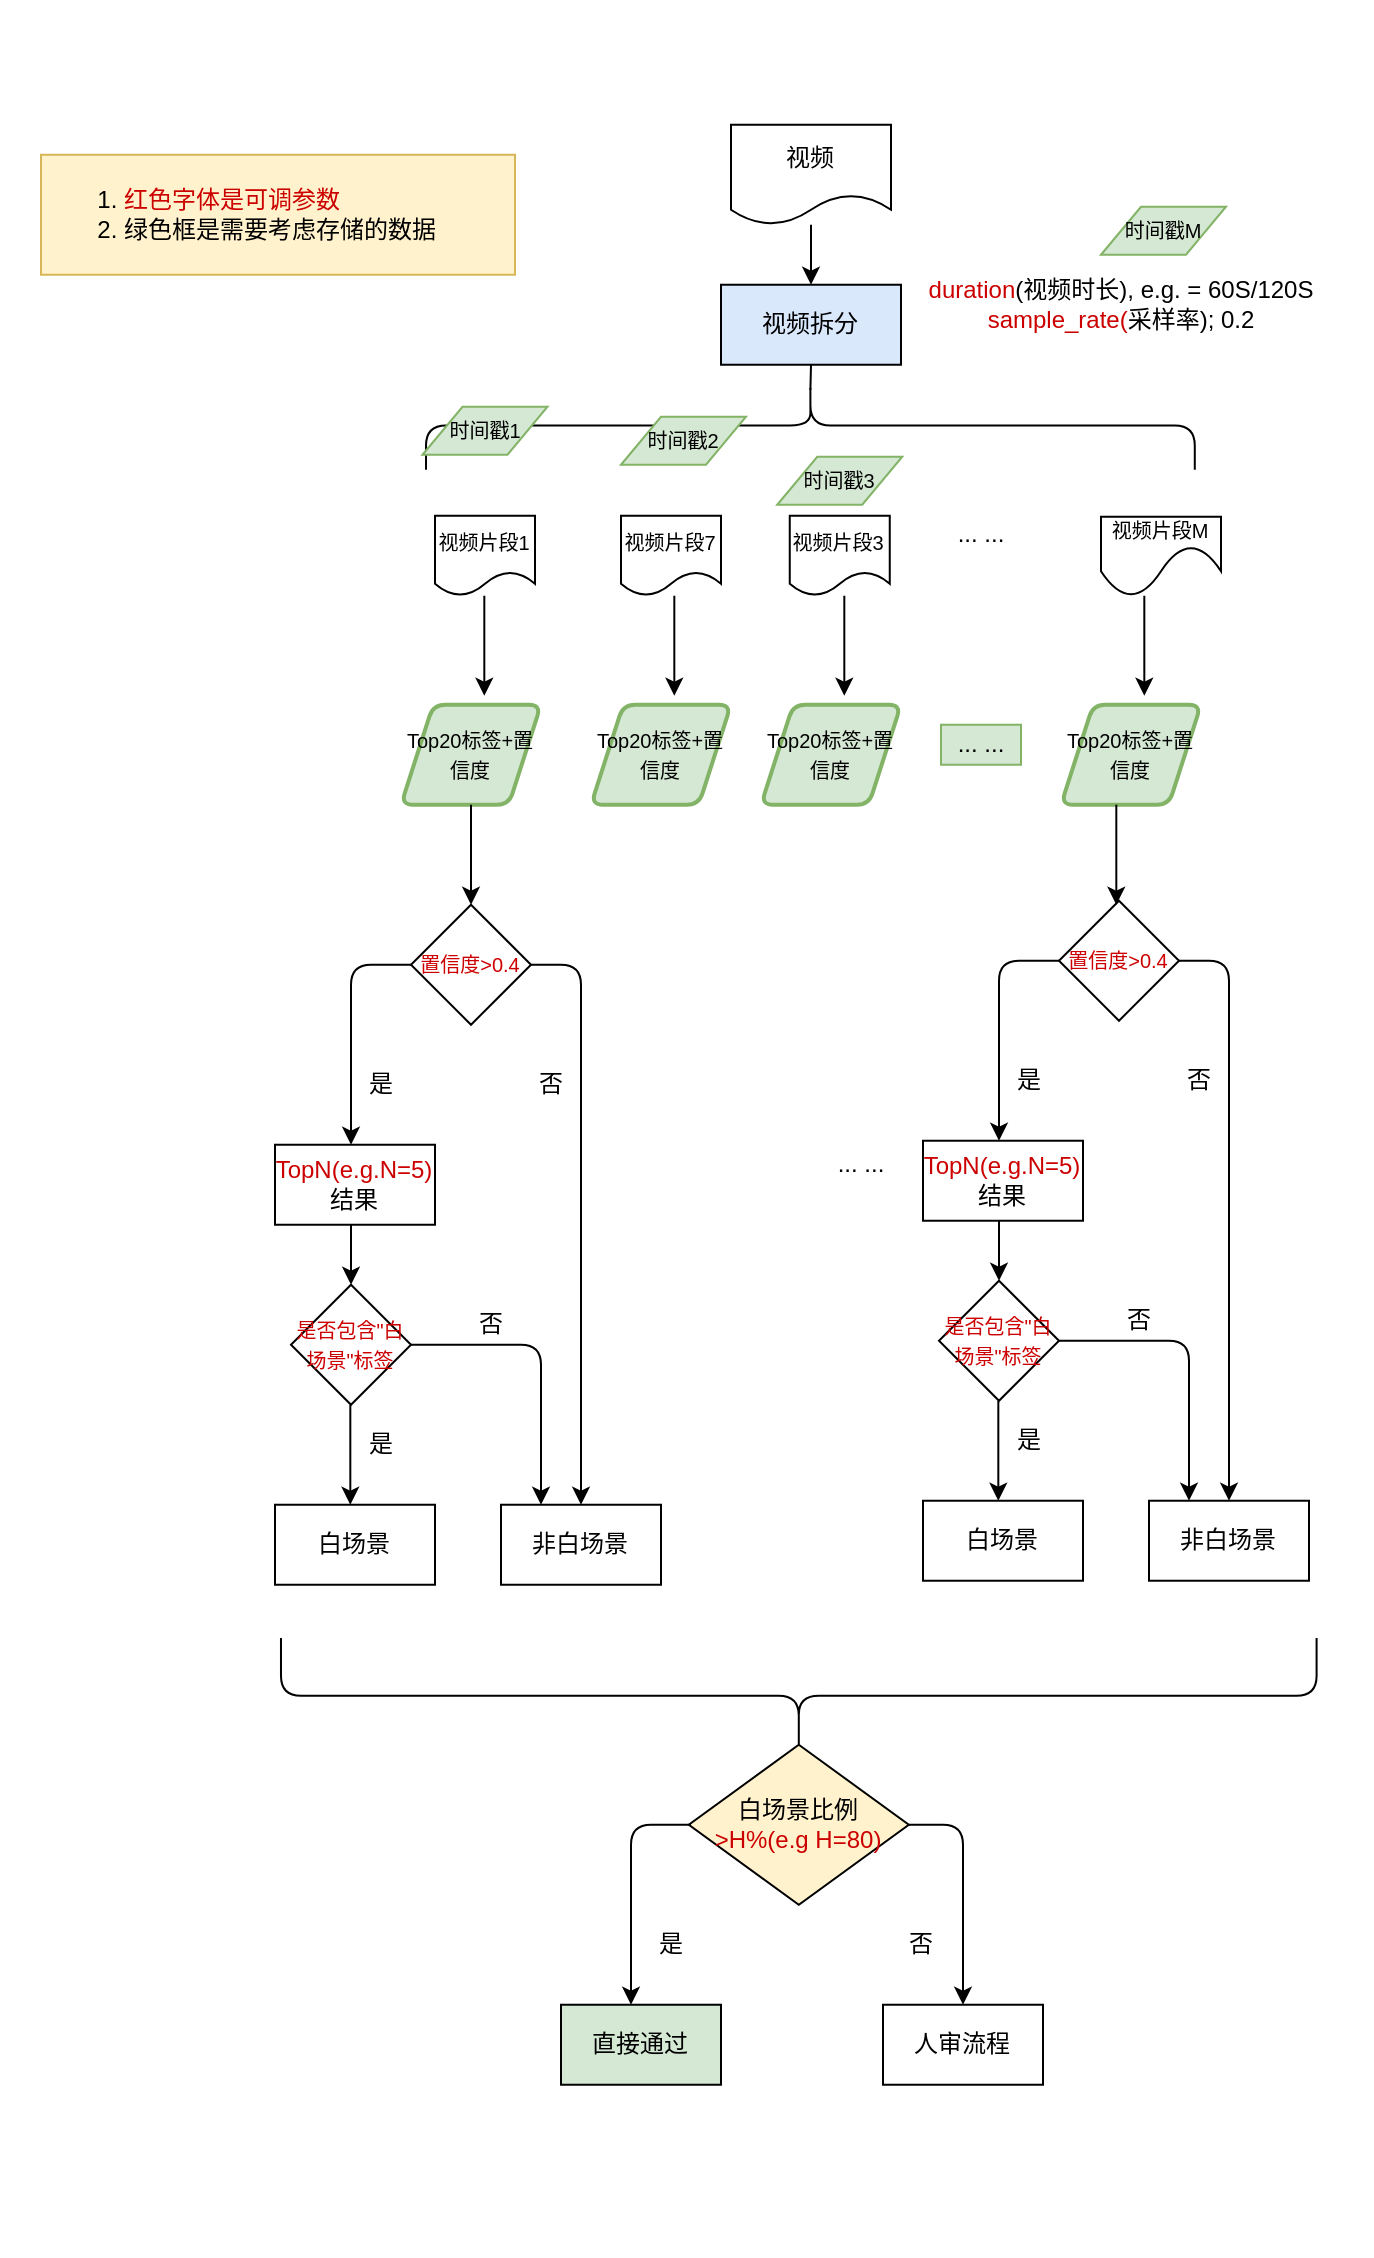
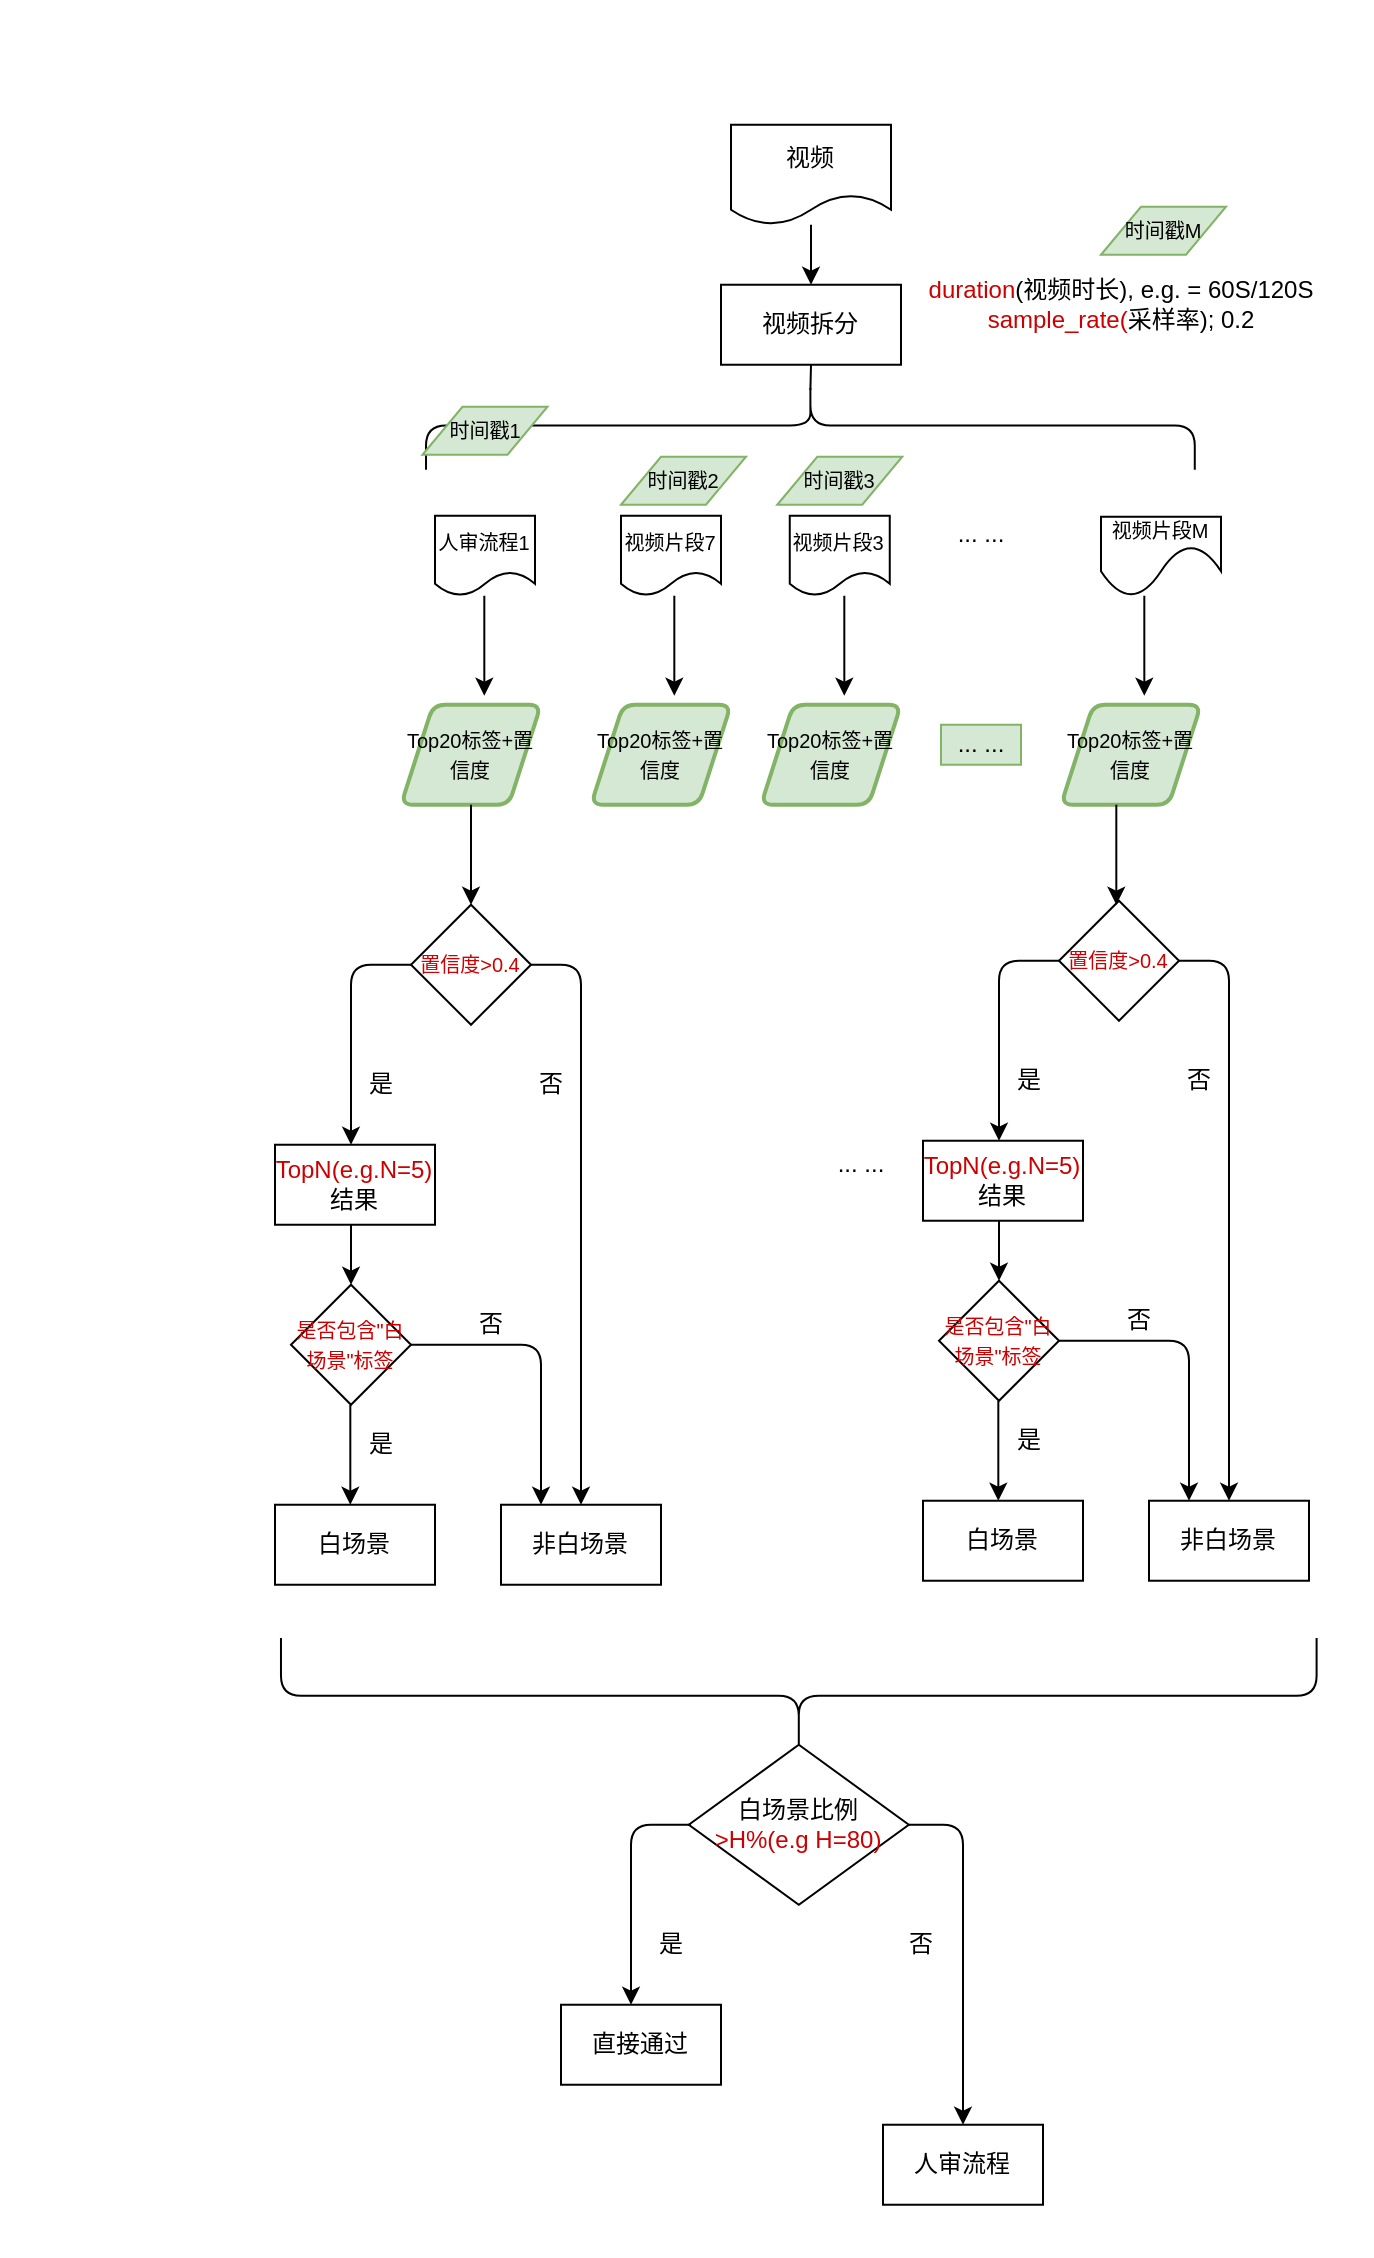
node "红色字体是可调参数 绿色框是需要考虑存储的数据": removed
node "视频拆分": fillcolor #dae8fc -> #ffffff
node "时间戳2": moved (684, 441) -> (684, 481)
node "视频片段1": label "视频片段1" -> "人审流程1"
node "白场景比例 >H%(e.g H=80)": fillcolor #fff2cc -> #ffffff
node "直接通过": fillcolor #d5e8d4 -> #ffffff
node "人审流程": moved (963, 2045) -> (963, 2165)
